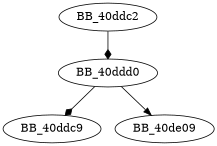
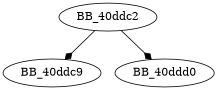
edge "BB_40ddd0" -> "BB_40ddc9": now "BB_40ddc2" -> "BB_40ddc9"
node "BB_40de09": removed
